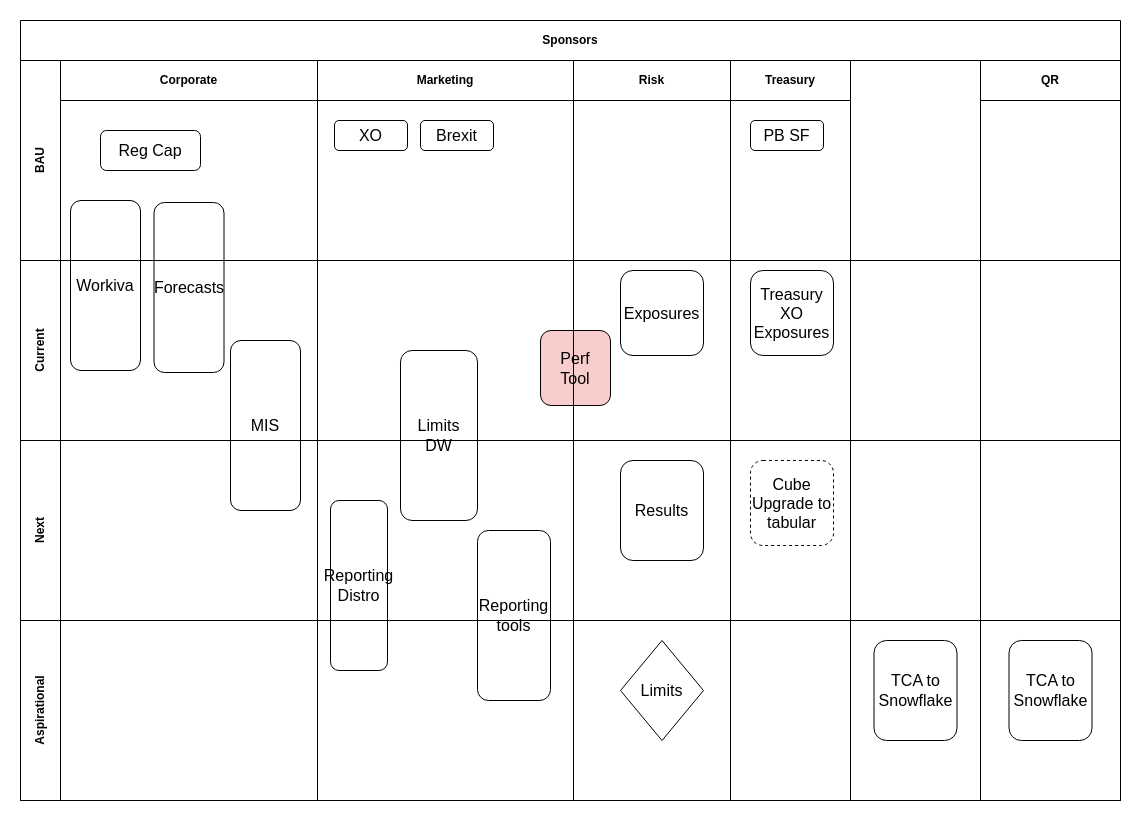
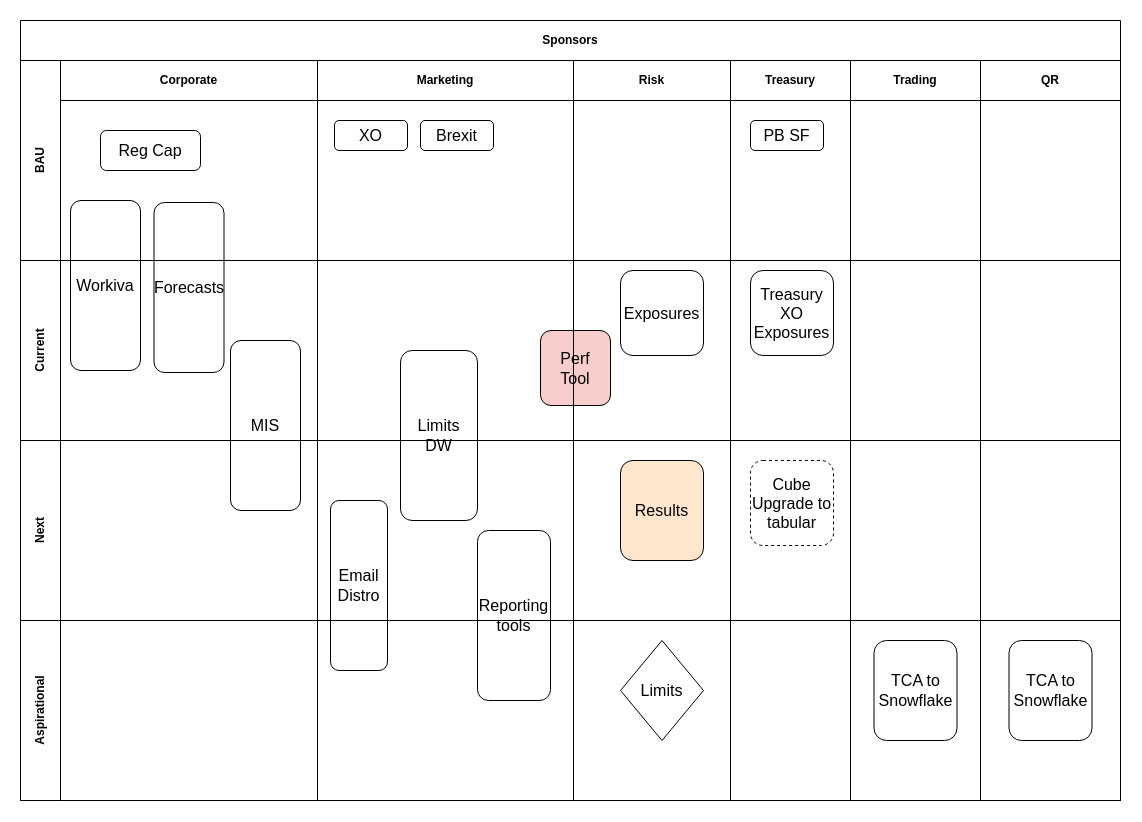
node "Trading": added
node "Results": fillcolor #ffffff -> #ffe6cc
node "Reporting Distro": label "Reporting Distro" -> "Email Distro"
